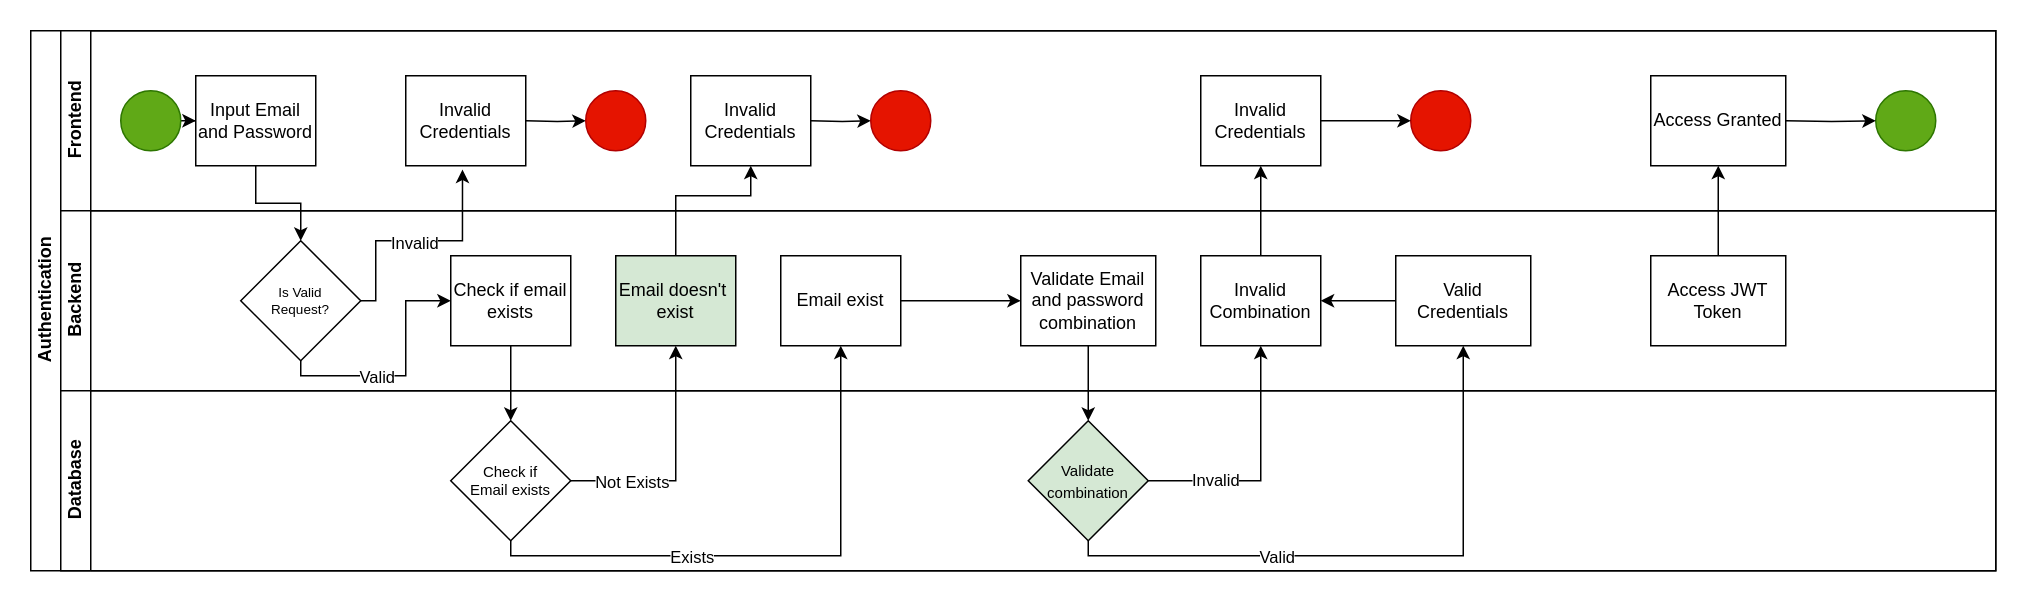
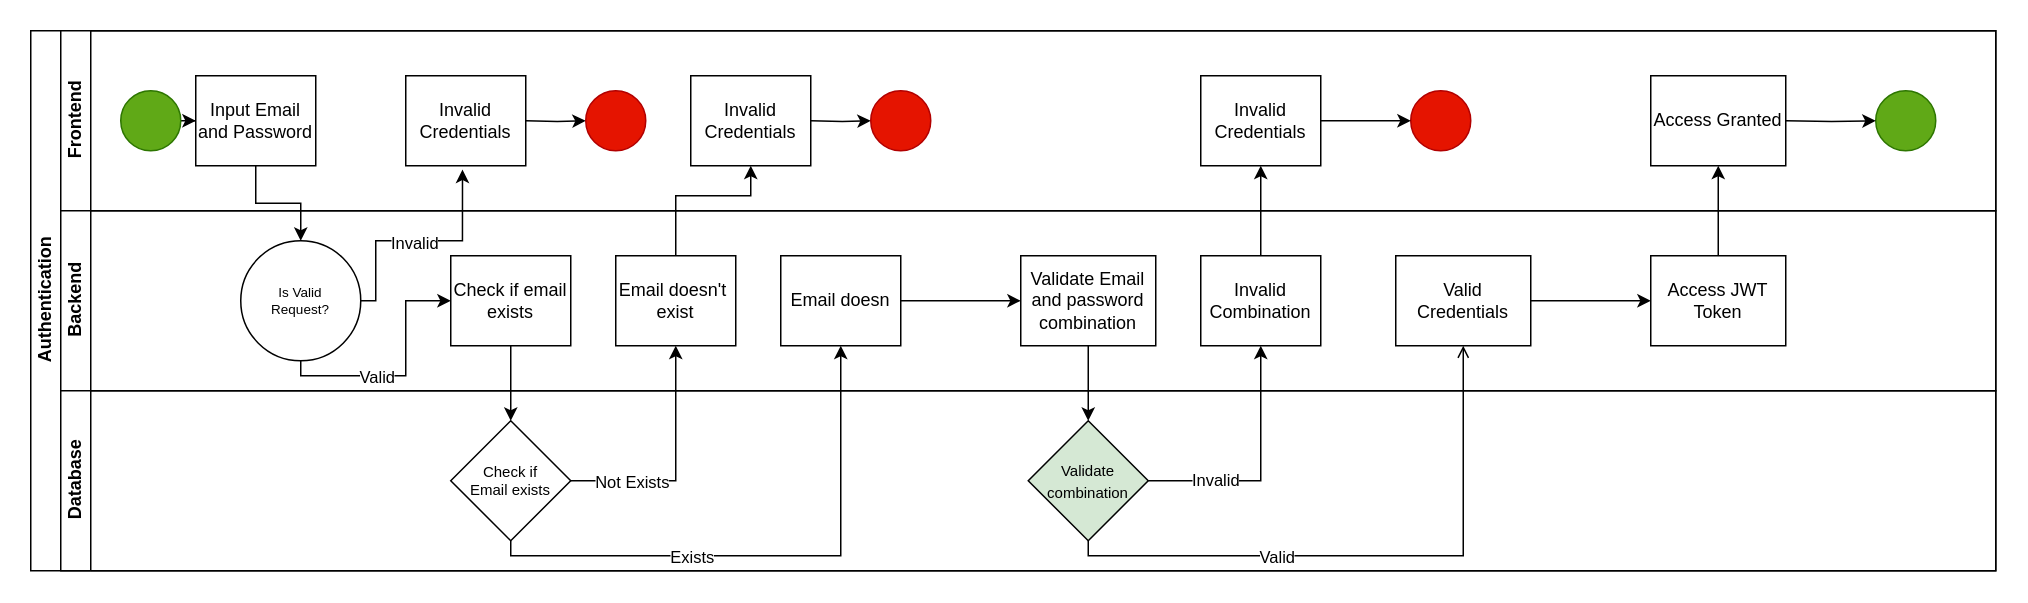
node "Is Valid Request?": shape diamond -> ellipse
node "Email doesn't exist": fillcolor #d5e8d4 -> #ffffff
node "Email exist": label "Email exist" -> "Email doesn"
edge "Valid Credentials" -> "Invalid Combination": now "Valid Credentials" -> "Access JWT Token"
edge "Validate combination" -> "Valid Credentials": arrowhead classic -> open
